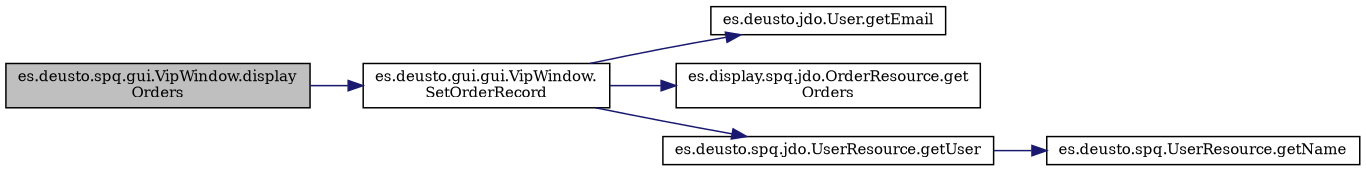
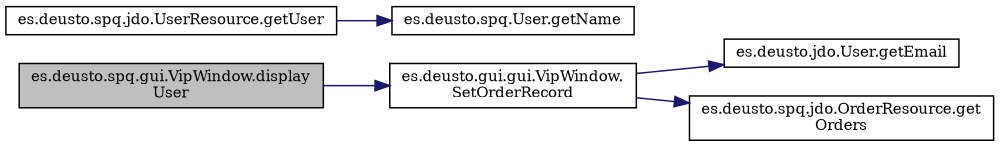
node "es.deusto.spq.gui.VipWindow.display Orders": label "es.deusto.spq.gui.VipWindow.display Orders" -> "es.deusto.spq.gui.VipWindow.display User"
node "es.display.spq.jdo.OrderResource.get Orders": label "es.display.spq.jdo.OrderResource.get Orders" -> "es.deusto.spq.jdo.OrderResource.get Orders"
edge "es.deusto.gui.gui.VipWindow. SetOrderRecord" -> "es.deusto.spq.jdo.UserResource.getUser": removed
node "es.deusto.spq.UserResource.getName": label "es.deusto.spq.UserResource.getName" -> "es.deusto.spq.User.getName"
